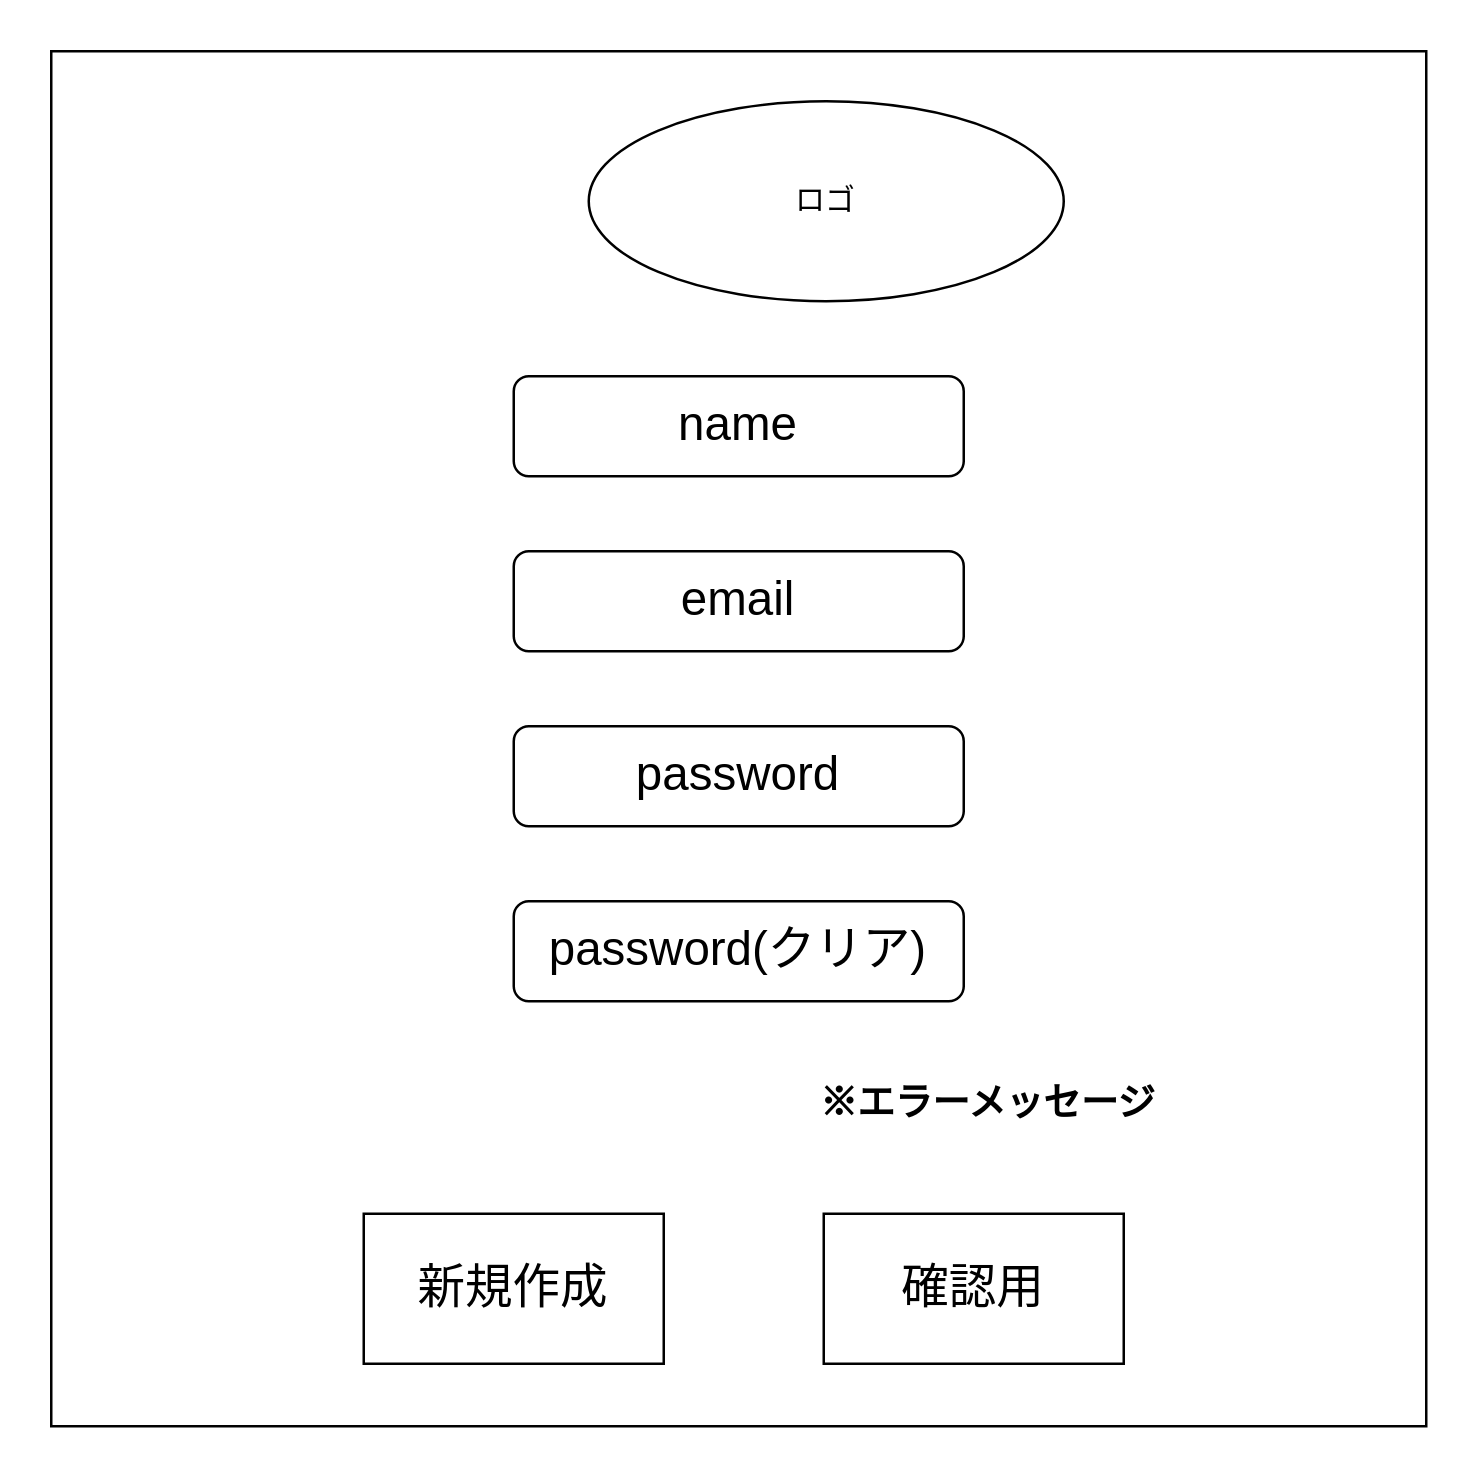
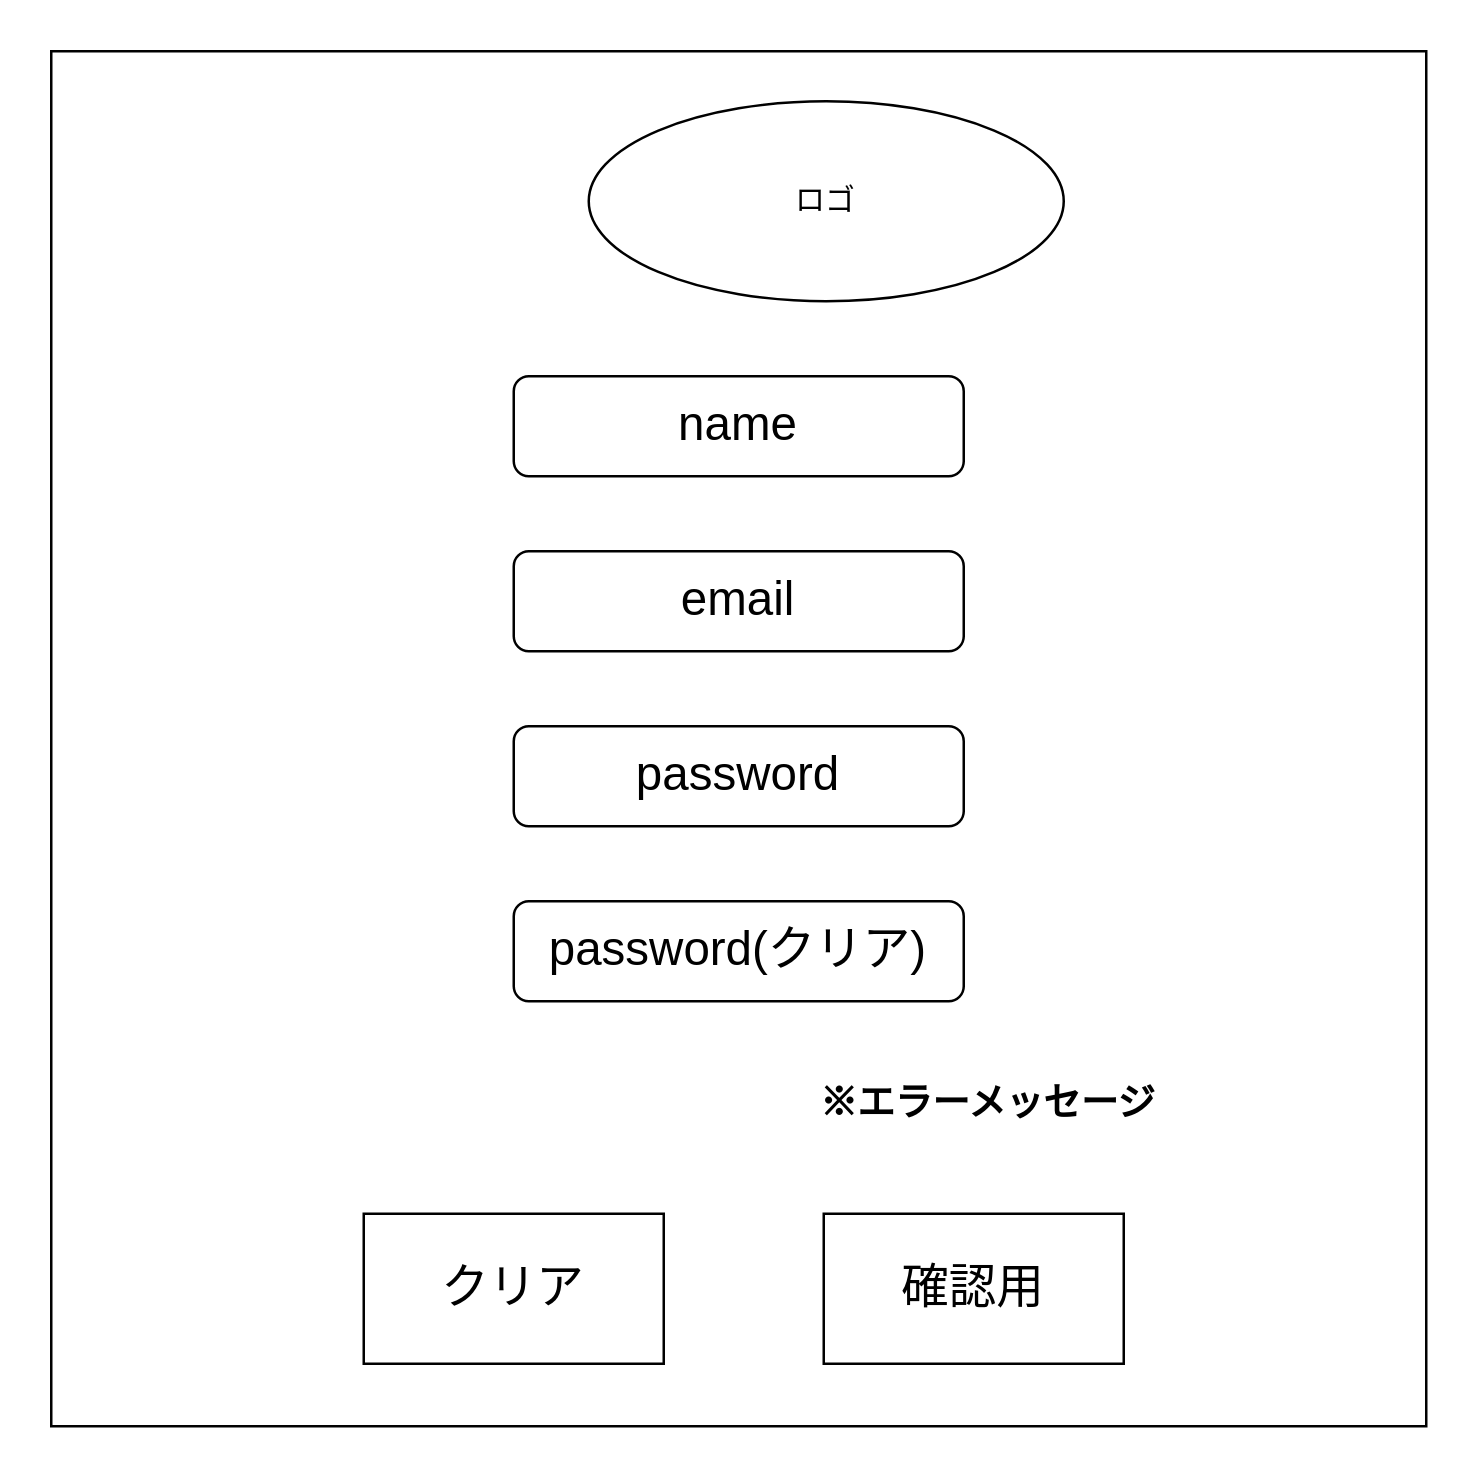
node "新規作成": label "新規作成" -> "クリア"
